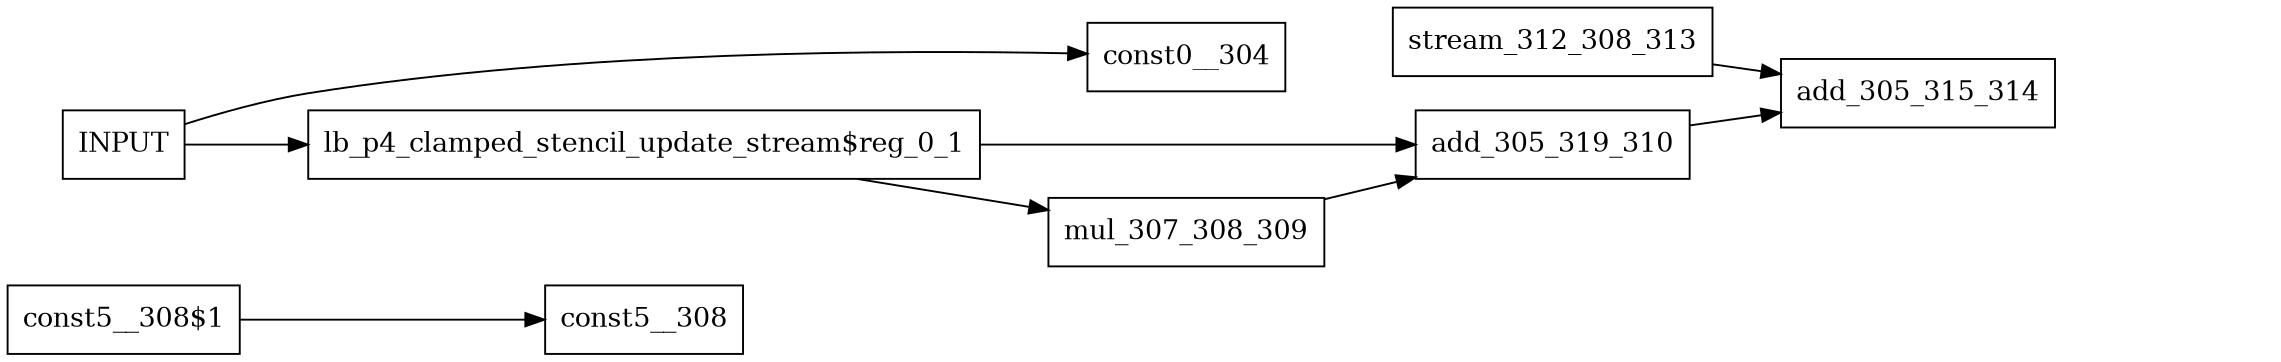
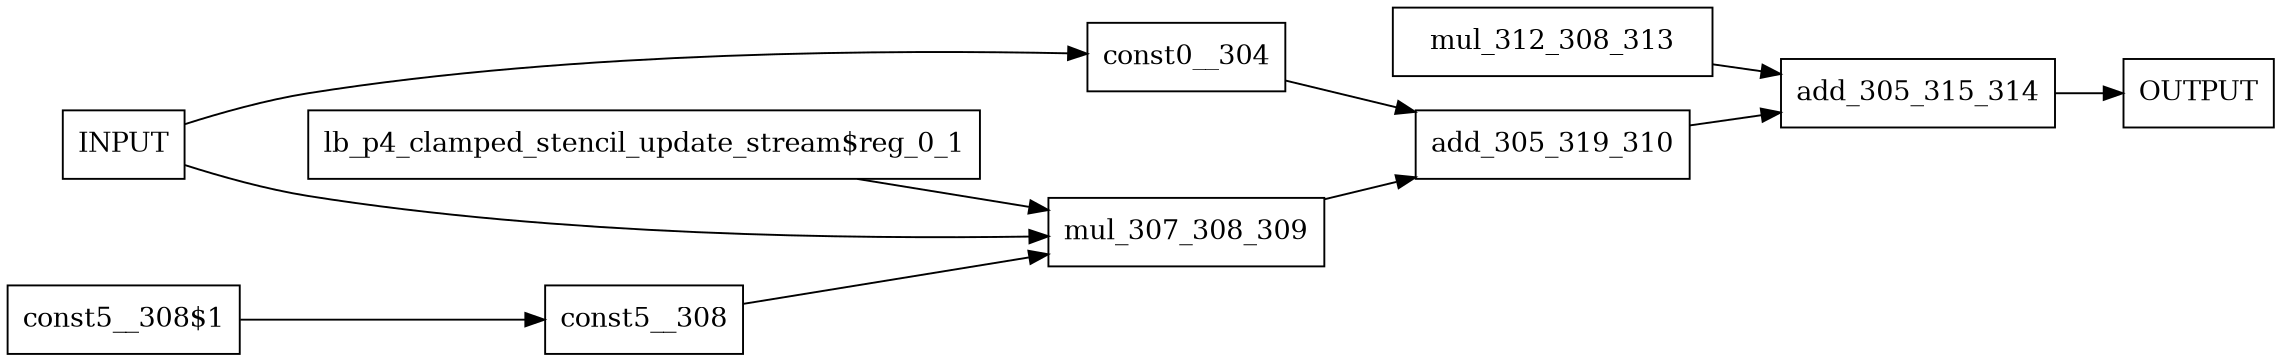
node "stream_312_308_313": label "stream_312_308_313" -> "mul_312_308_313"
node "OUTPUT": added
edge "INPUT" -> "lb_p4_clamped_stencil_update_stream$reg_0_1": now "INPUT" -> "mul_307_308_309"
edge "lb_p4_clamped_stencil_update_stream$reg_0_1" -> "add_305_319_310": now "const0__304" -> "add_305_319_310"
edge "const5__308" -> "mul_307_308_309": added
